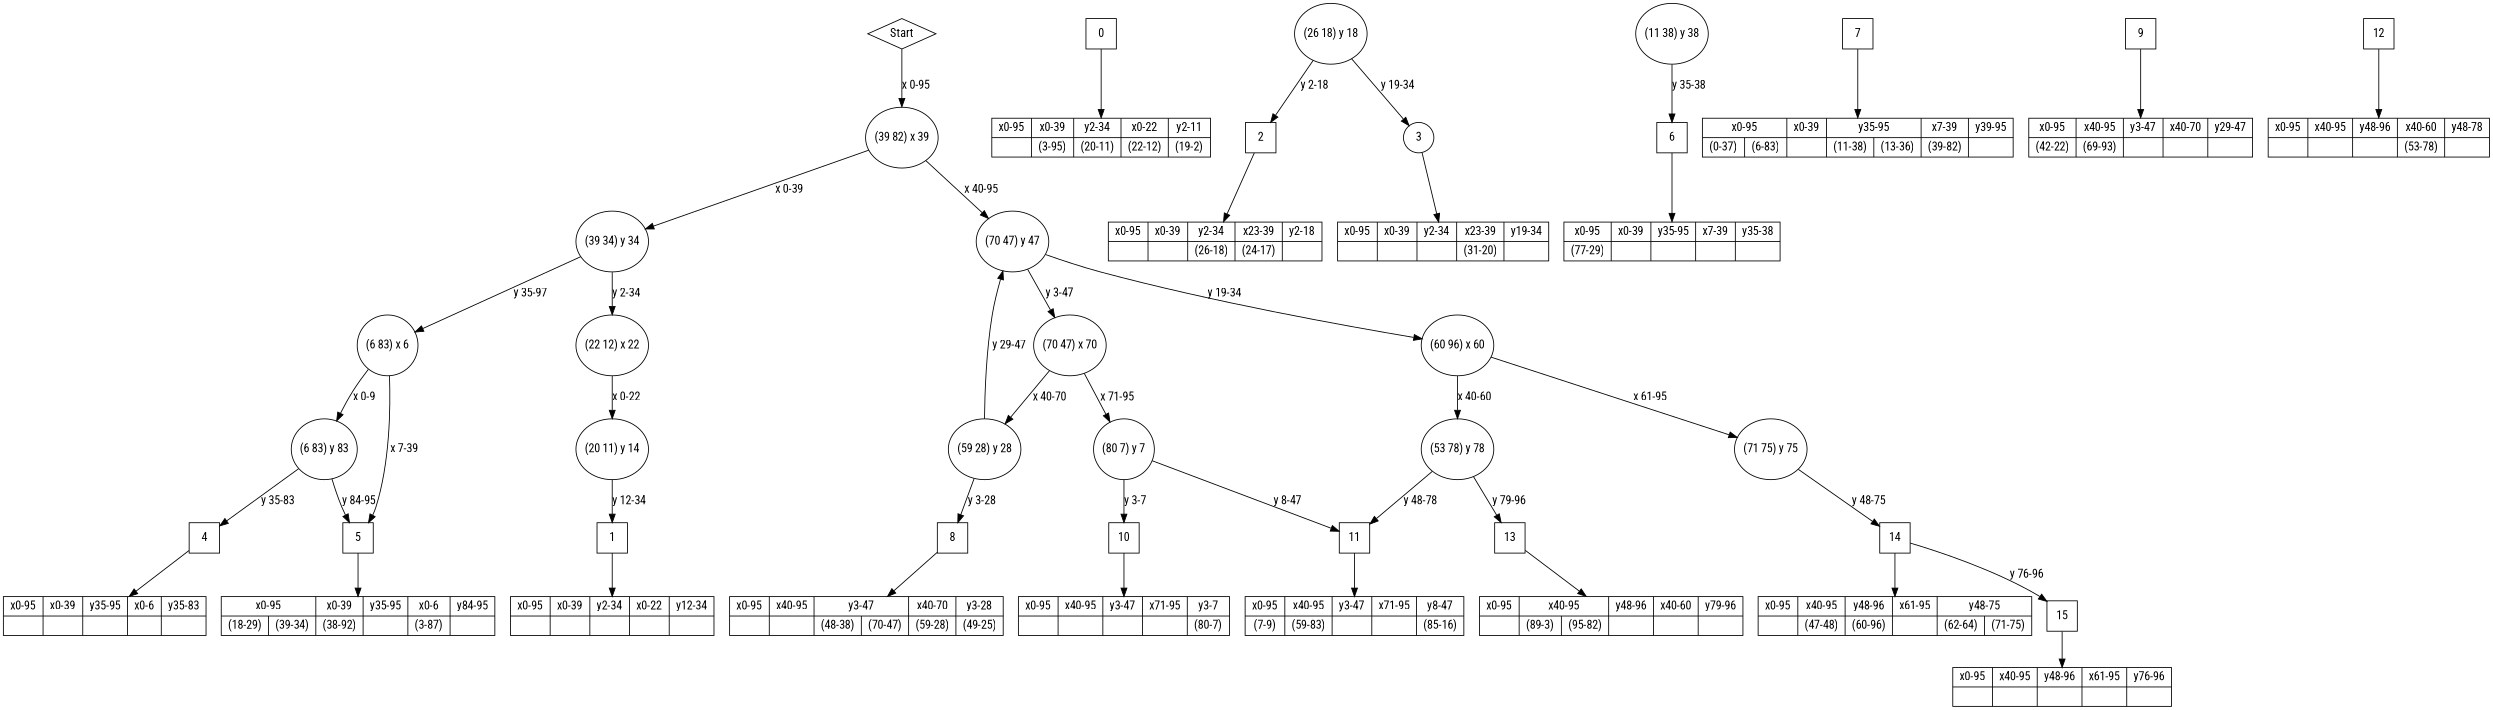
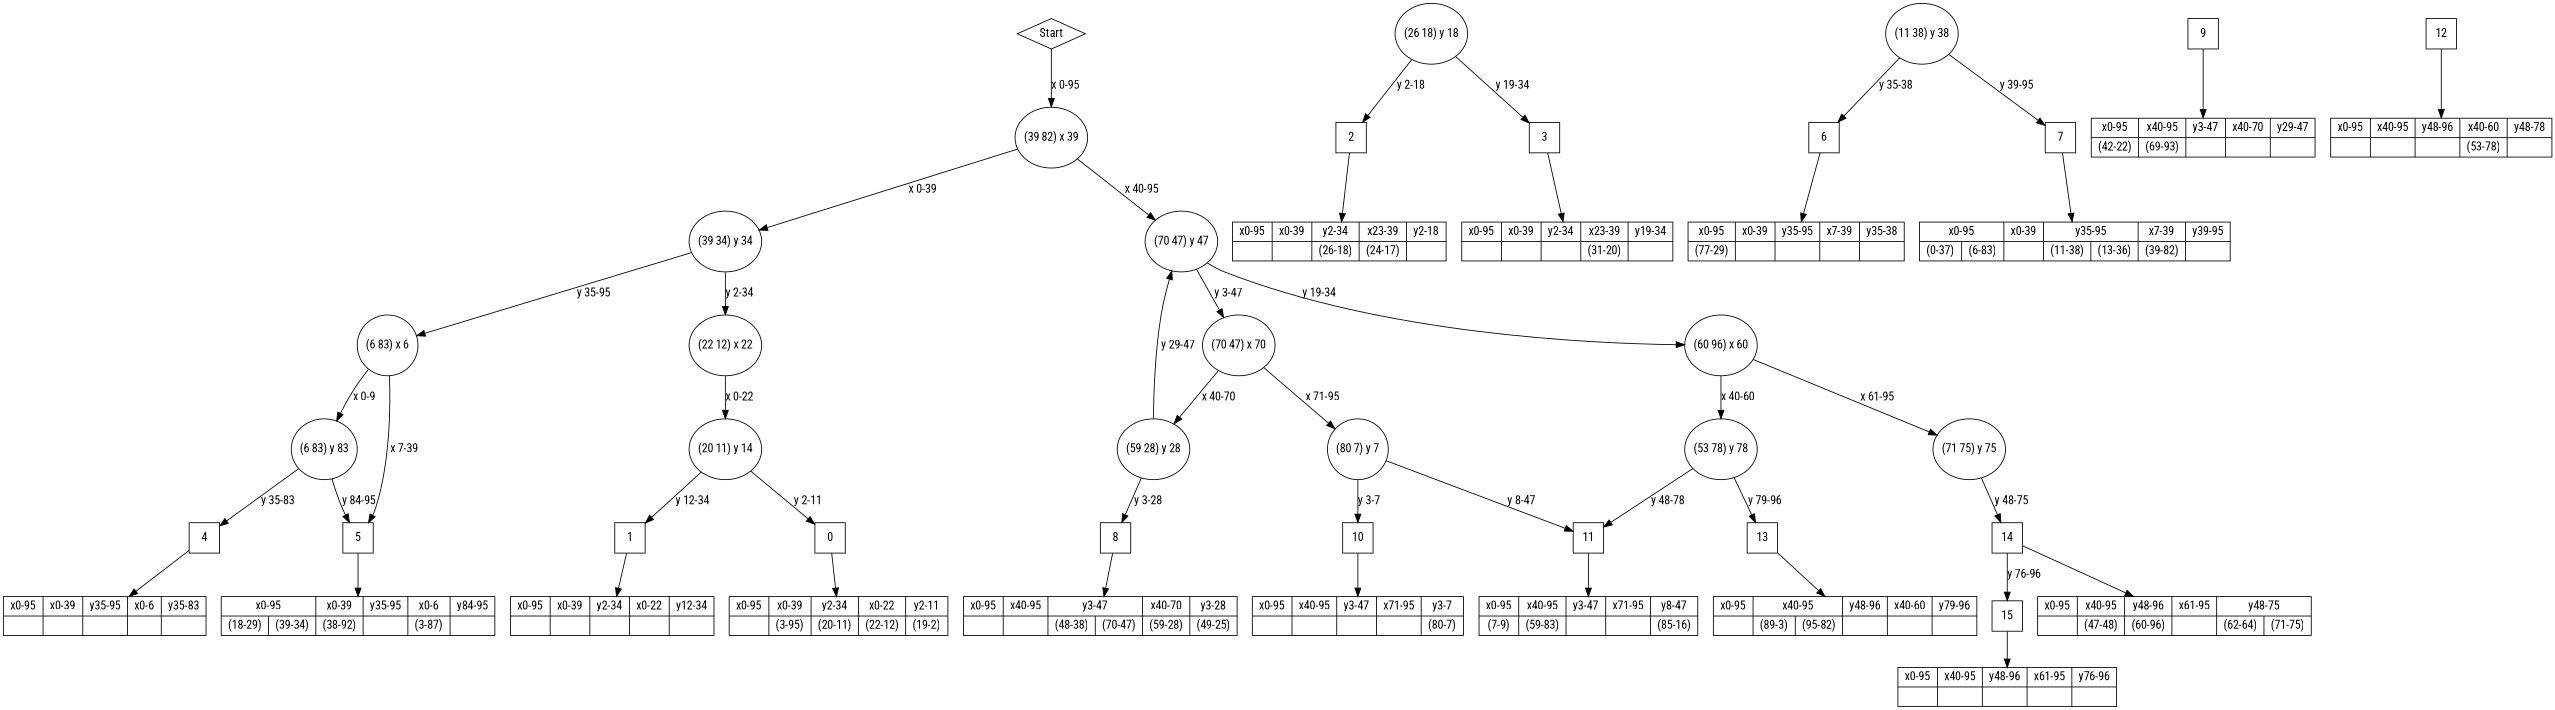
edge "(11 38) y 38" -> "7": added, label "y 39-95"
node "3": shape ellipse -> box
edge "(39 34) y 34" -> "(6 83) x 6": label "y 35-97" -> "y 35-95"
edge "(20 11) y 14" -> "0": added, label "y 2-11"
